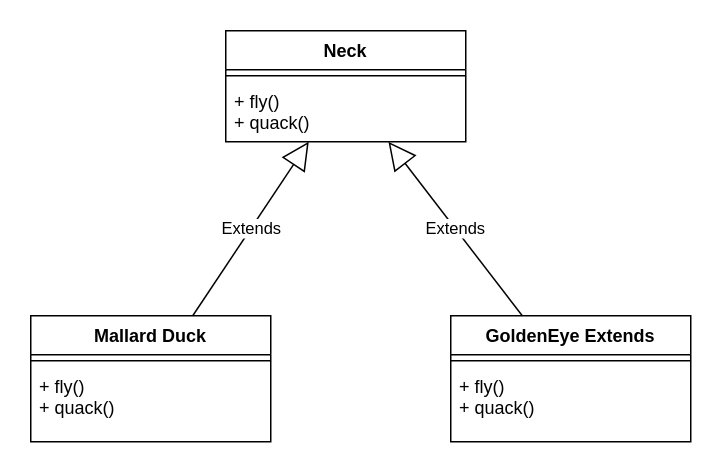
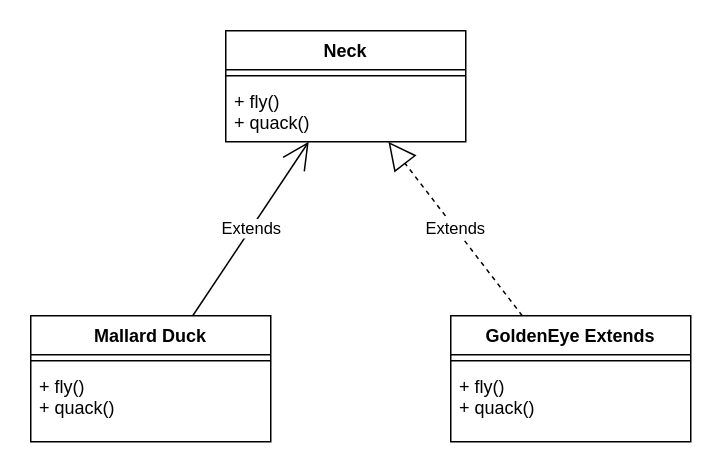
edge "Mallard Duck" -> "Neck": arrowhead block -> open
edge "GoldenEye Extends" -> "Neck": style solid -> dashed
